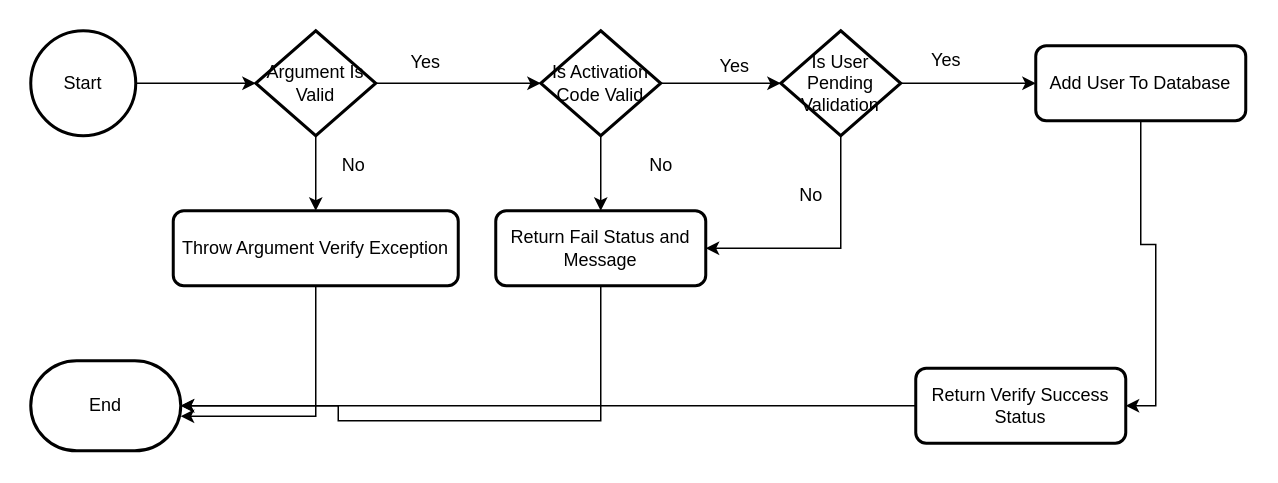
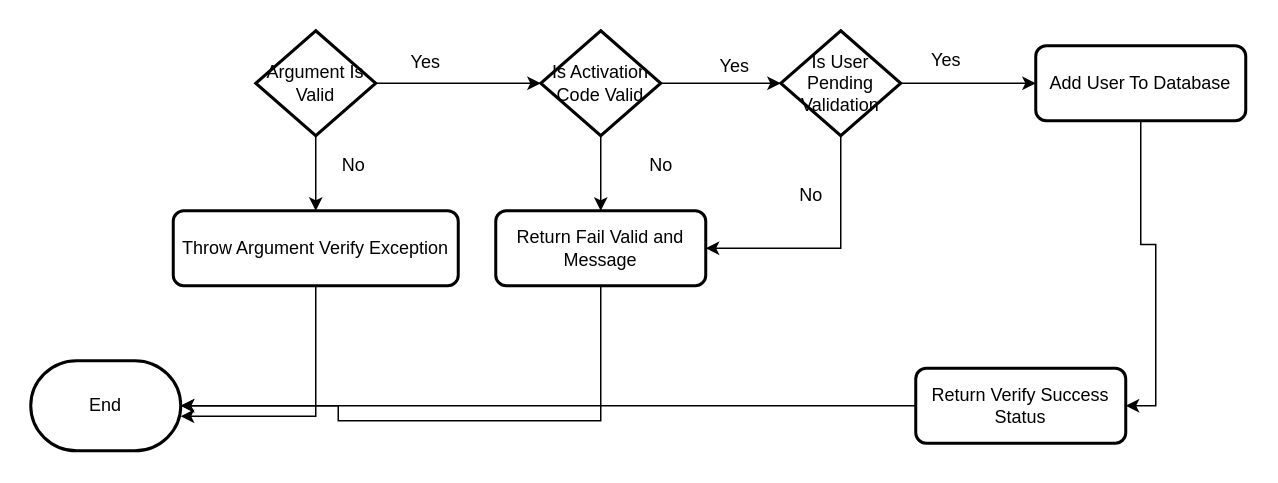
node "Start": removed
edge "Start" -> "Argument Is Valid": removed
node "Return Fail Status and Message": label "Return Fail Status and Message" -> "Return Fail Valid and Message"
